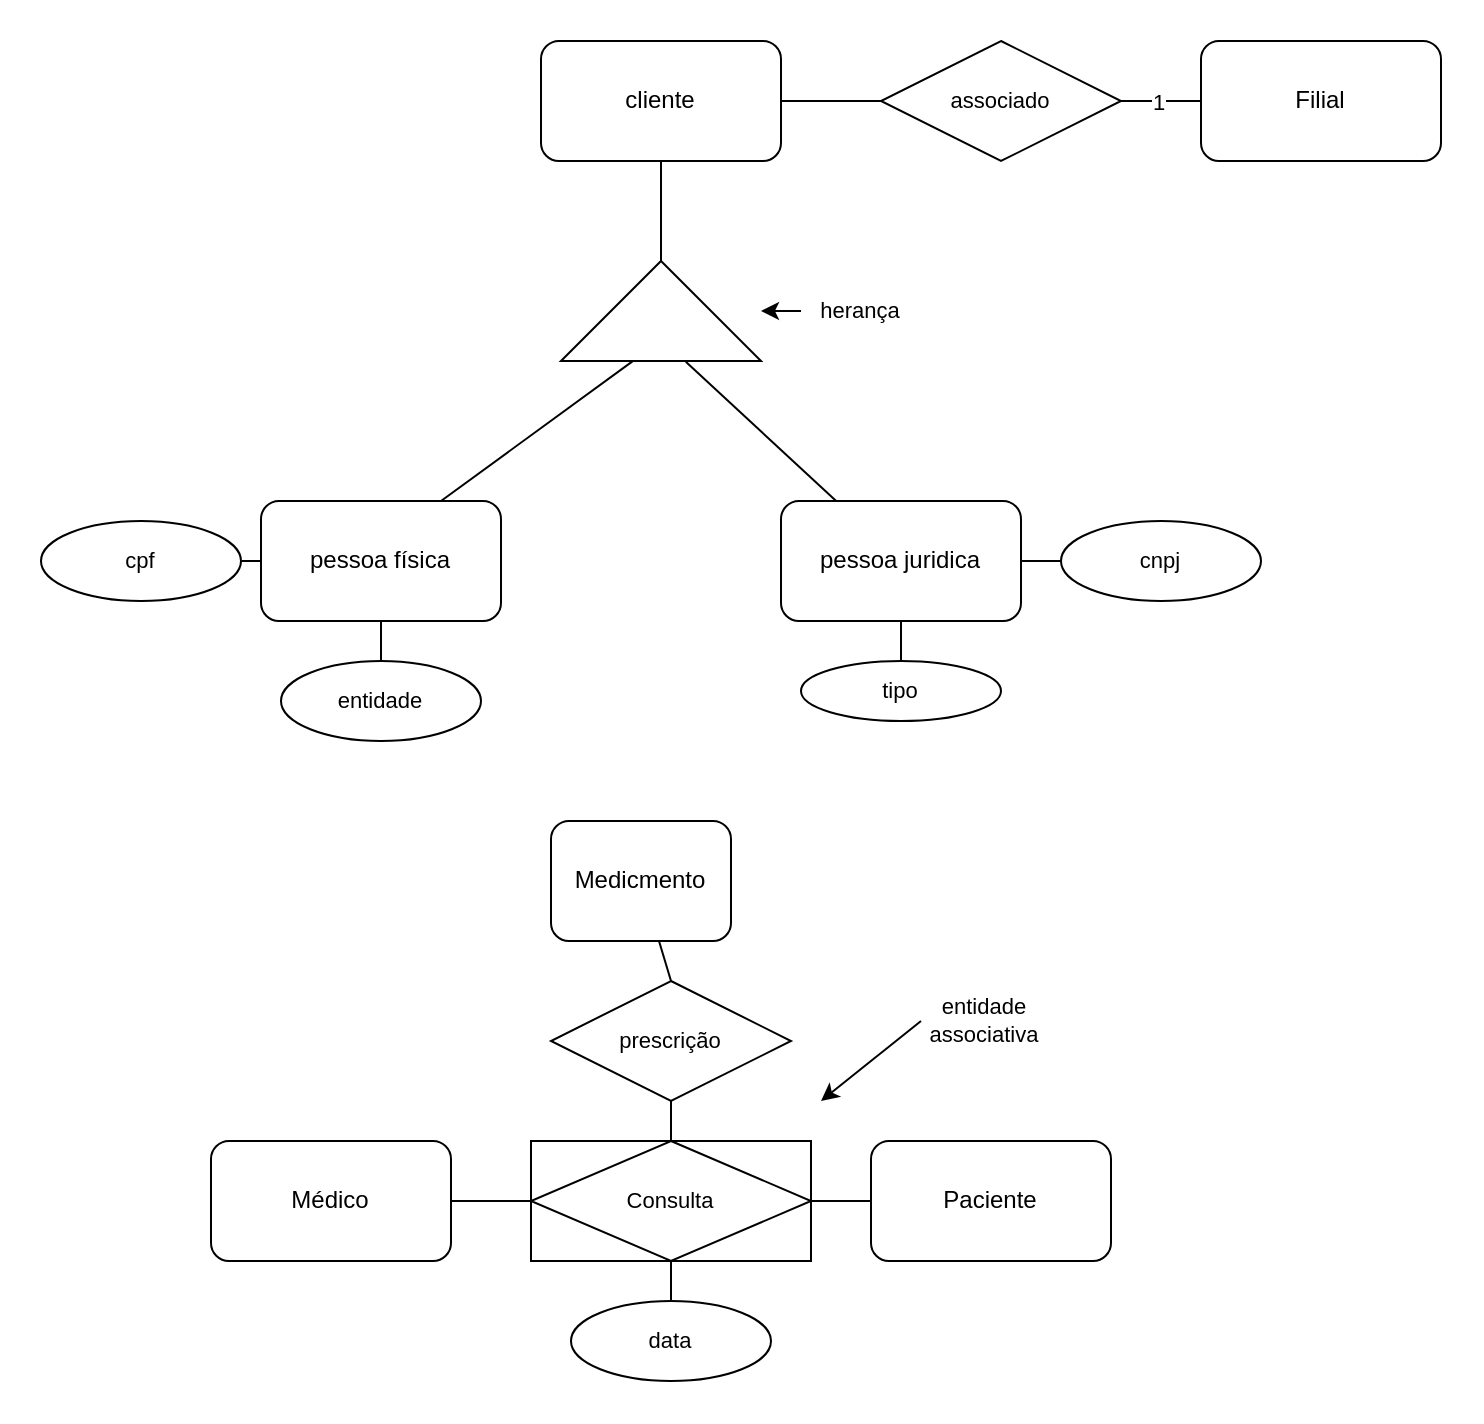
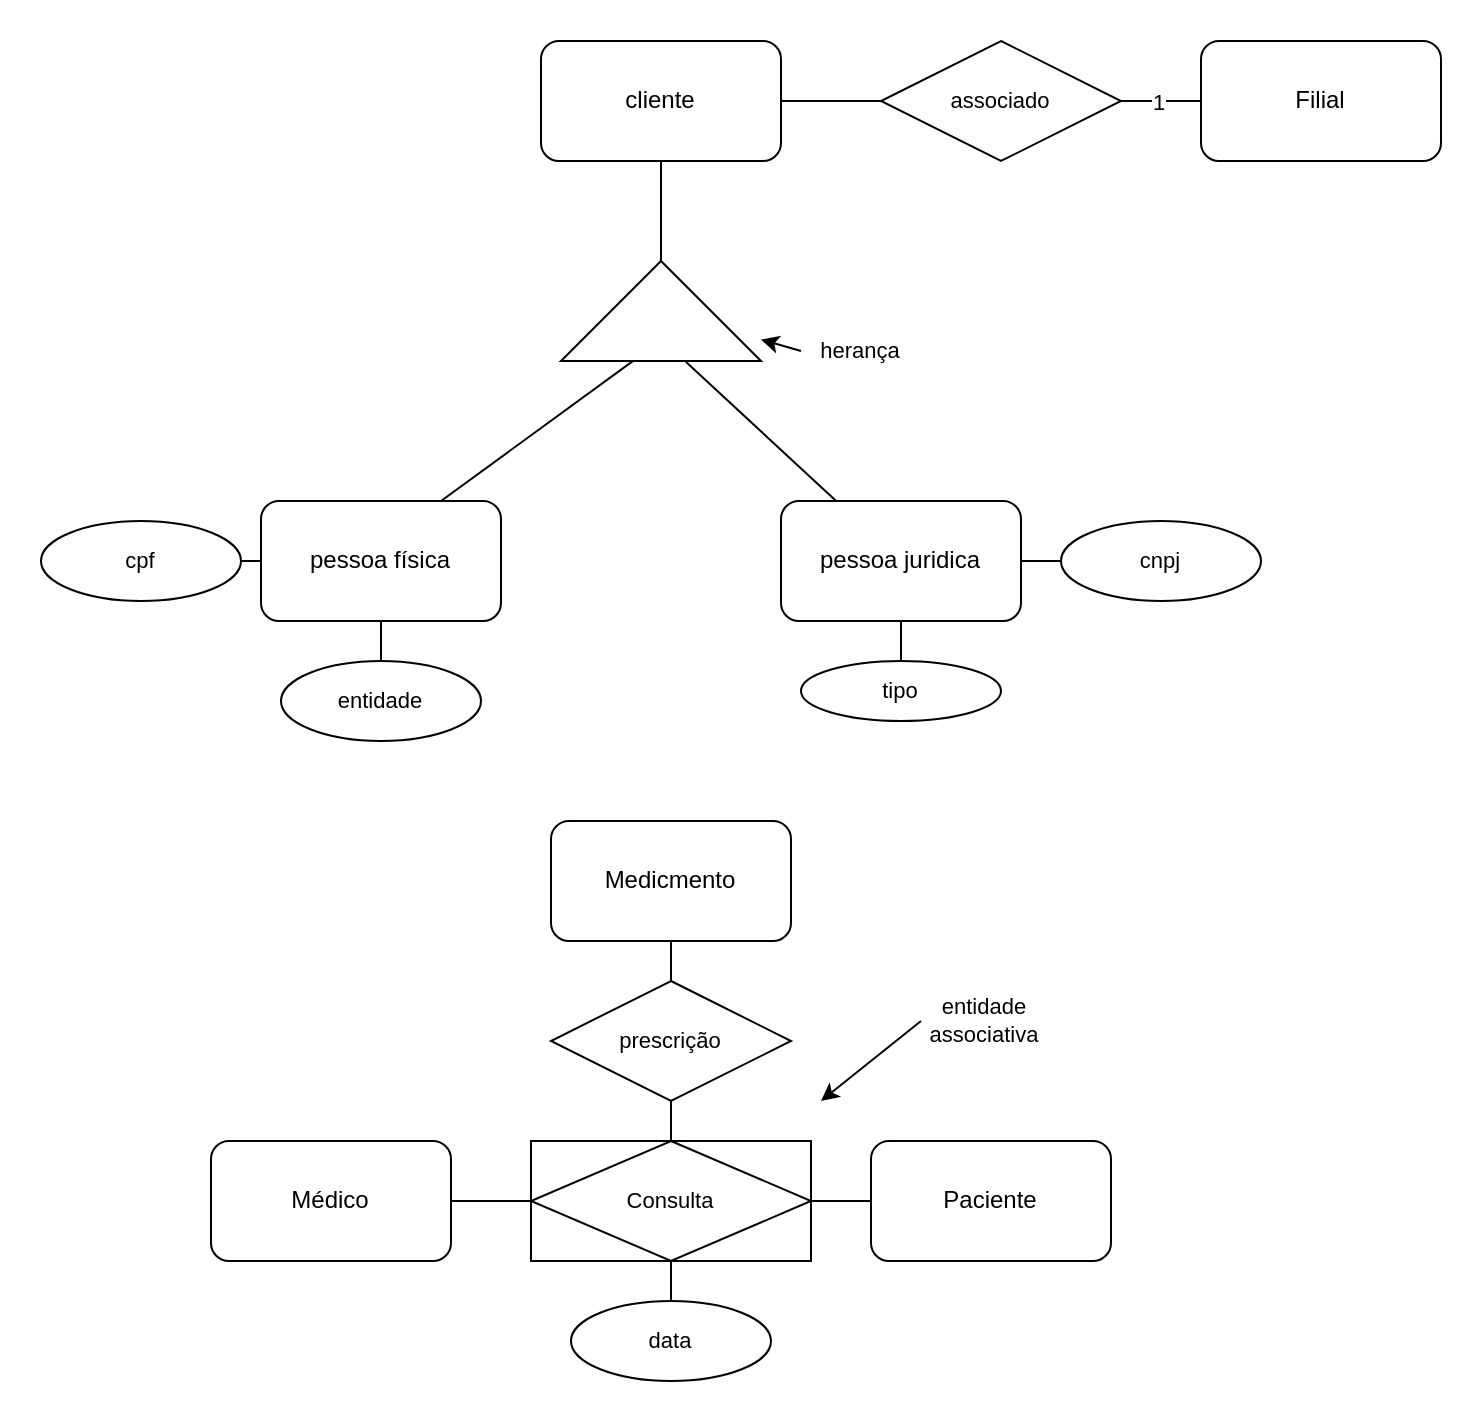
node "herança": moved (861, 311) -> (861, 351)
node "Medicmento": size 180x120 -> 240x120
